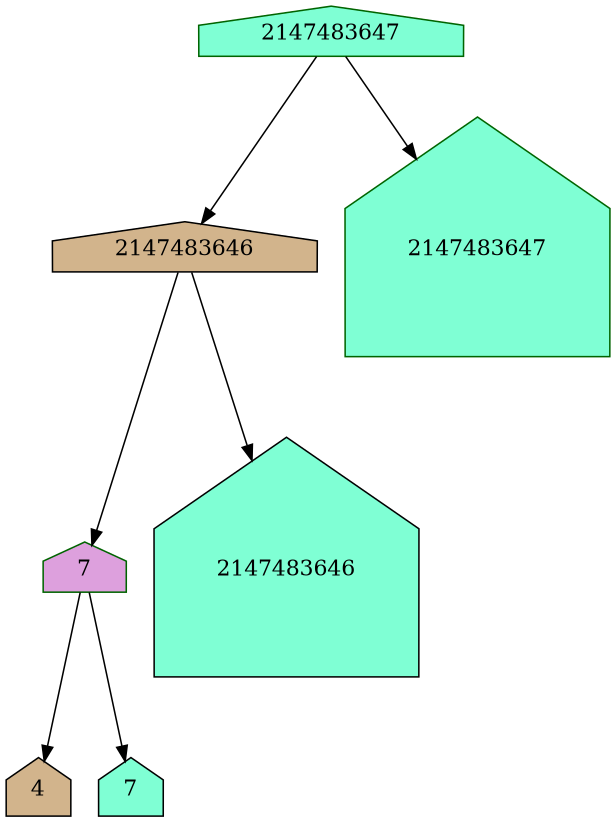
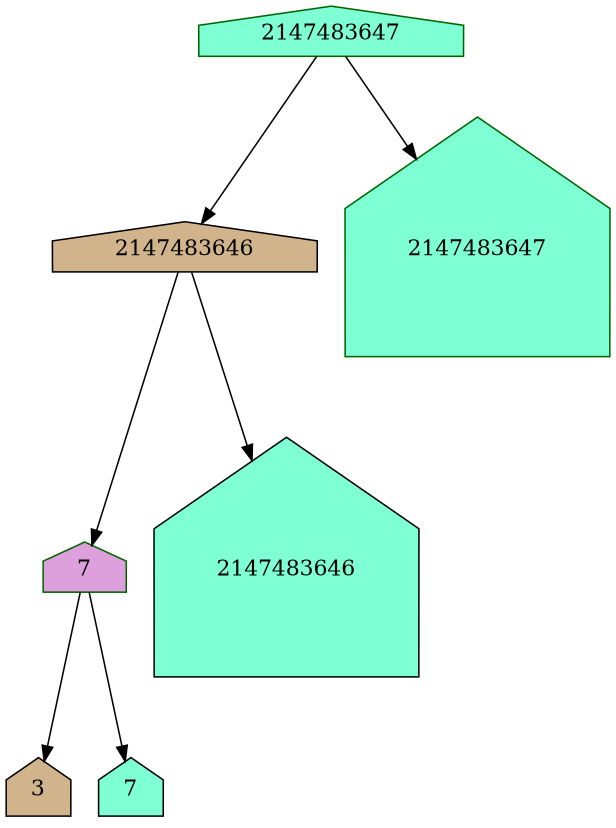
node "4": label "4" -> "3"
